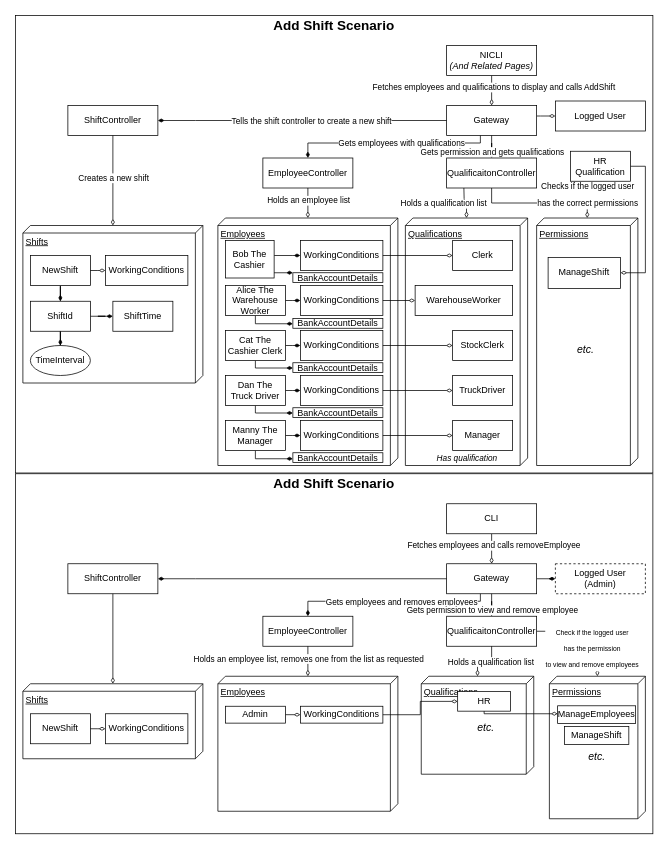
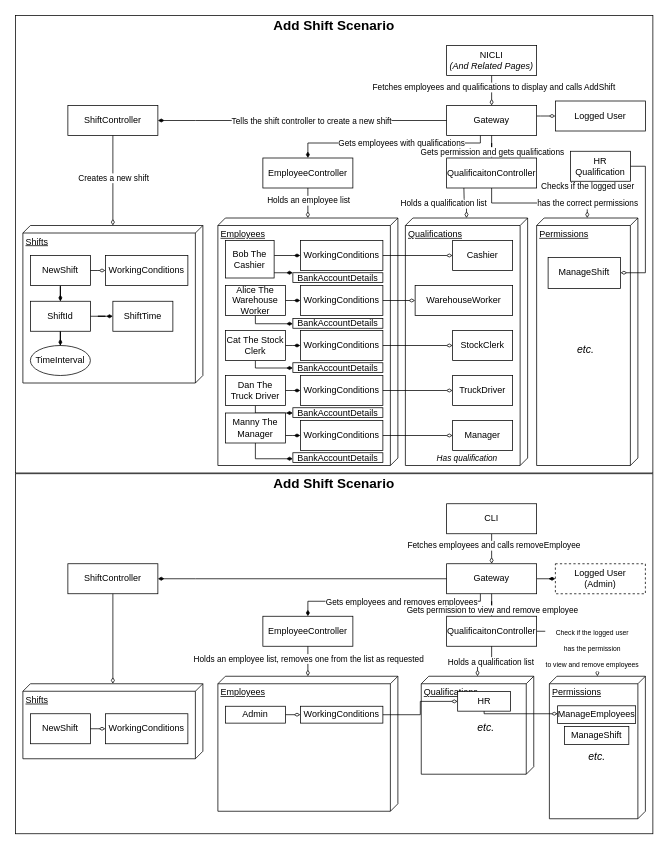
node "Clerk": label "Clerk" -> "Cashier"
node "Cat The Cashier Clerk": label "Cat The Cashier Clerk" -> "Cat The Stock Clerk"
node "Manny The Manager": moved (255, 435) -> (255, 428)
